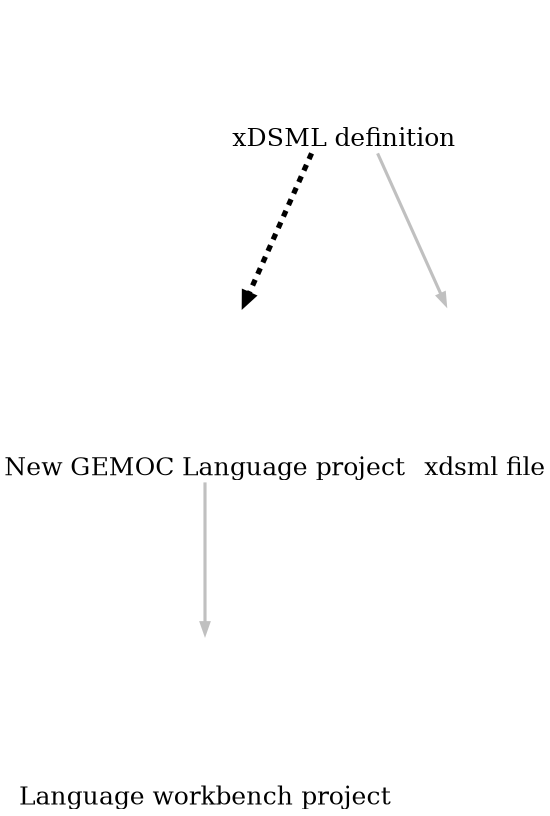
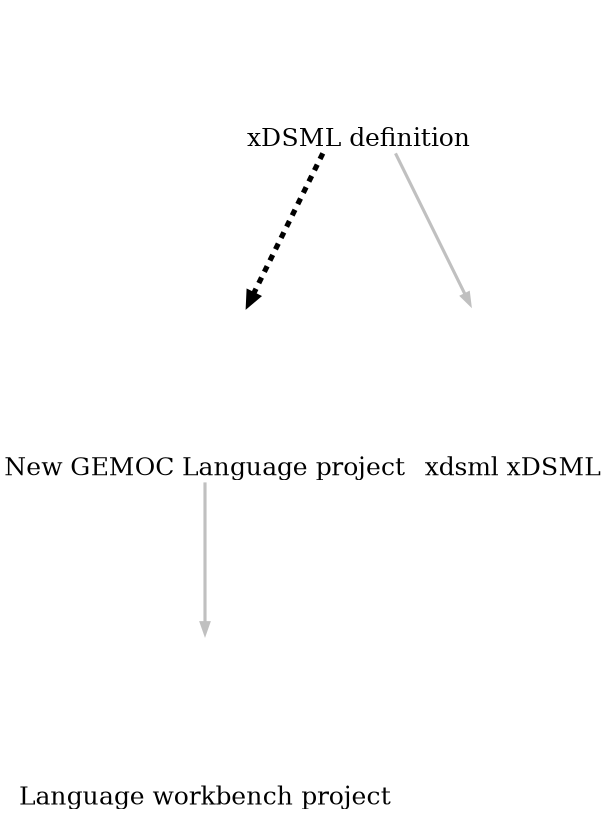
node "xdsml file": label "xdsml file" -> "xdsml xDSML"
